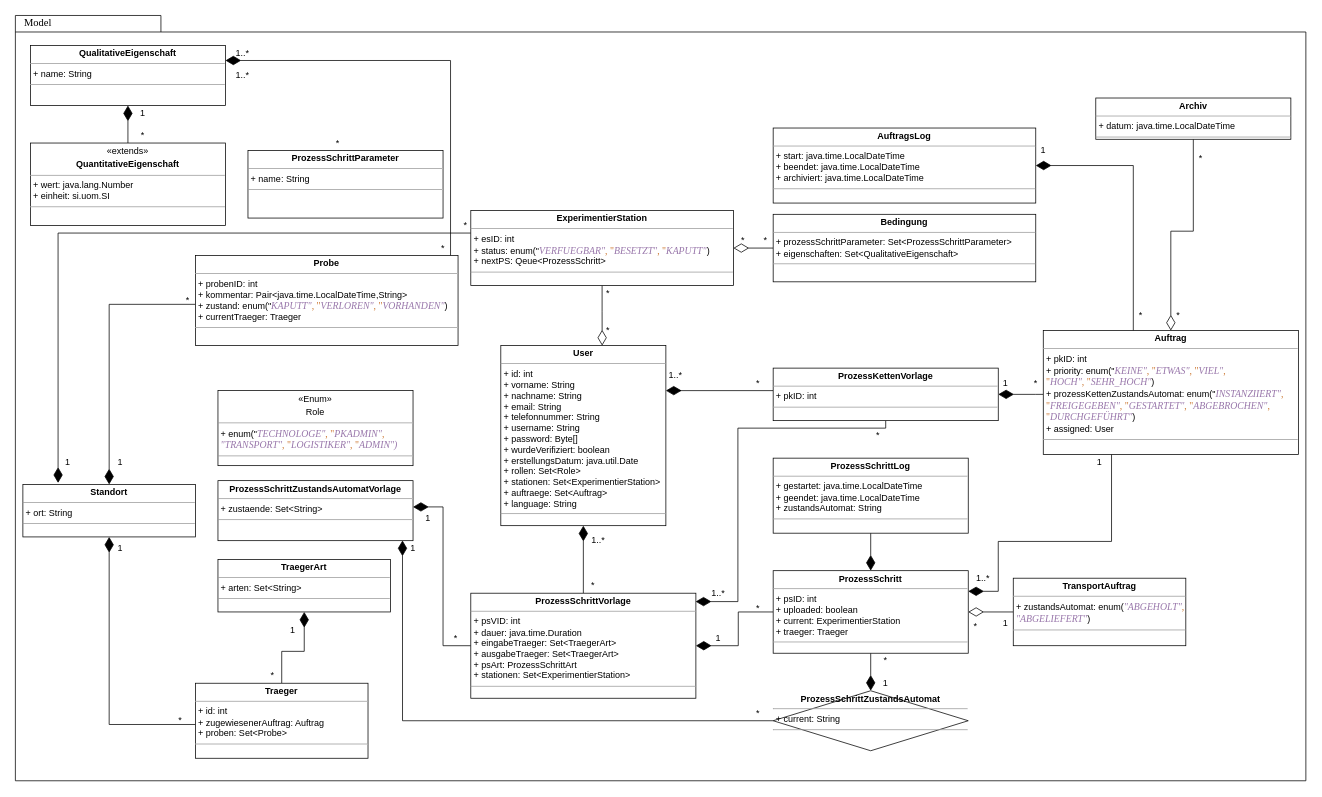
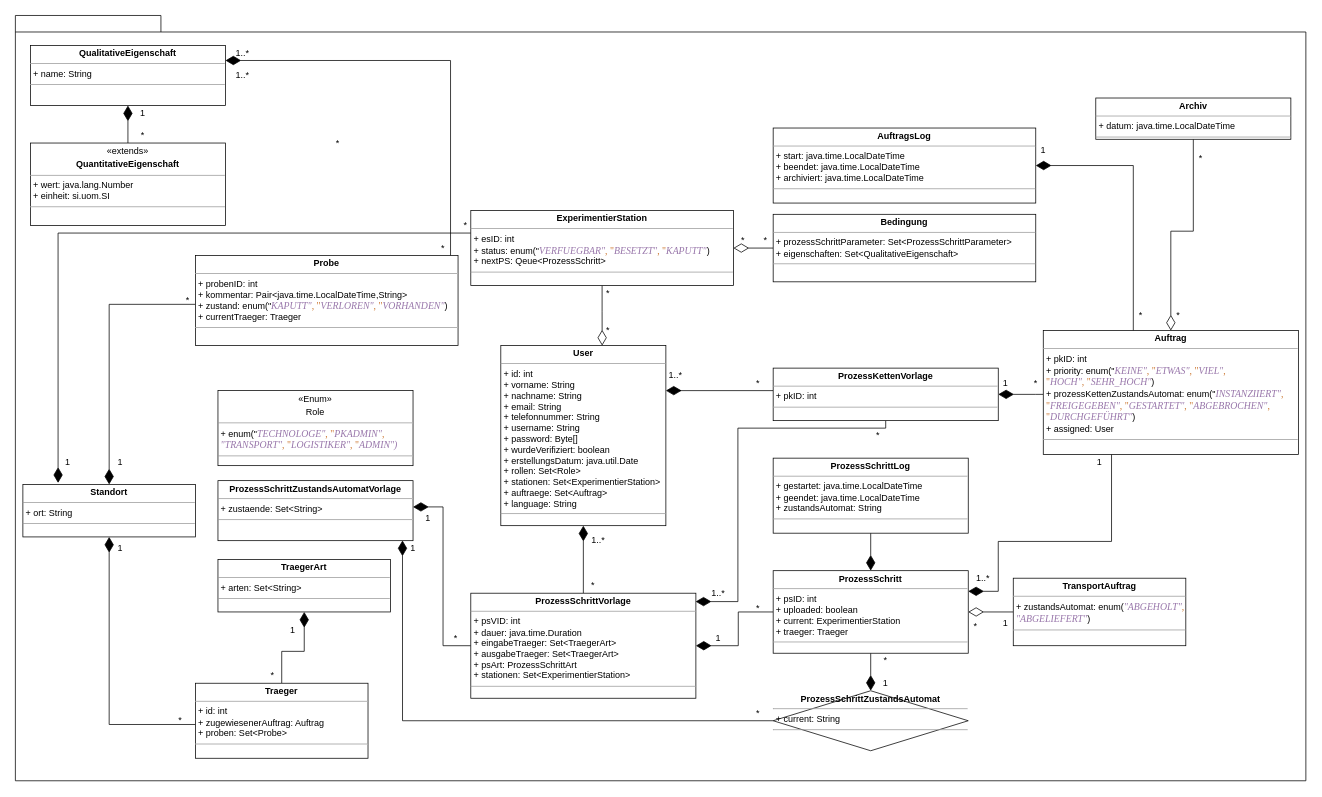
node "Model": removed
node "ProzessSchrittParameter + name: String": removed
